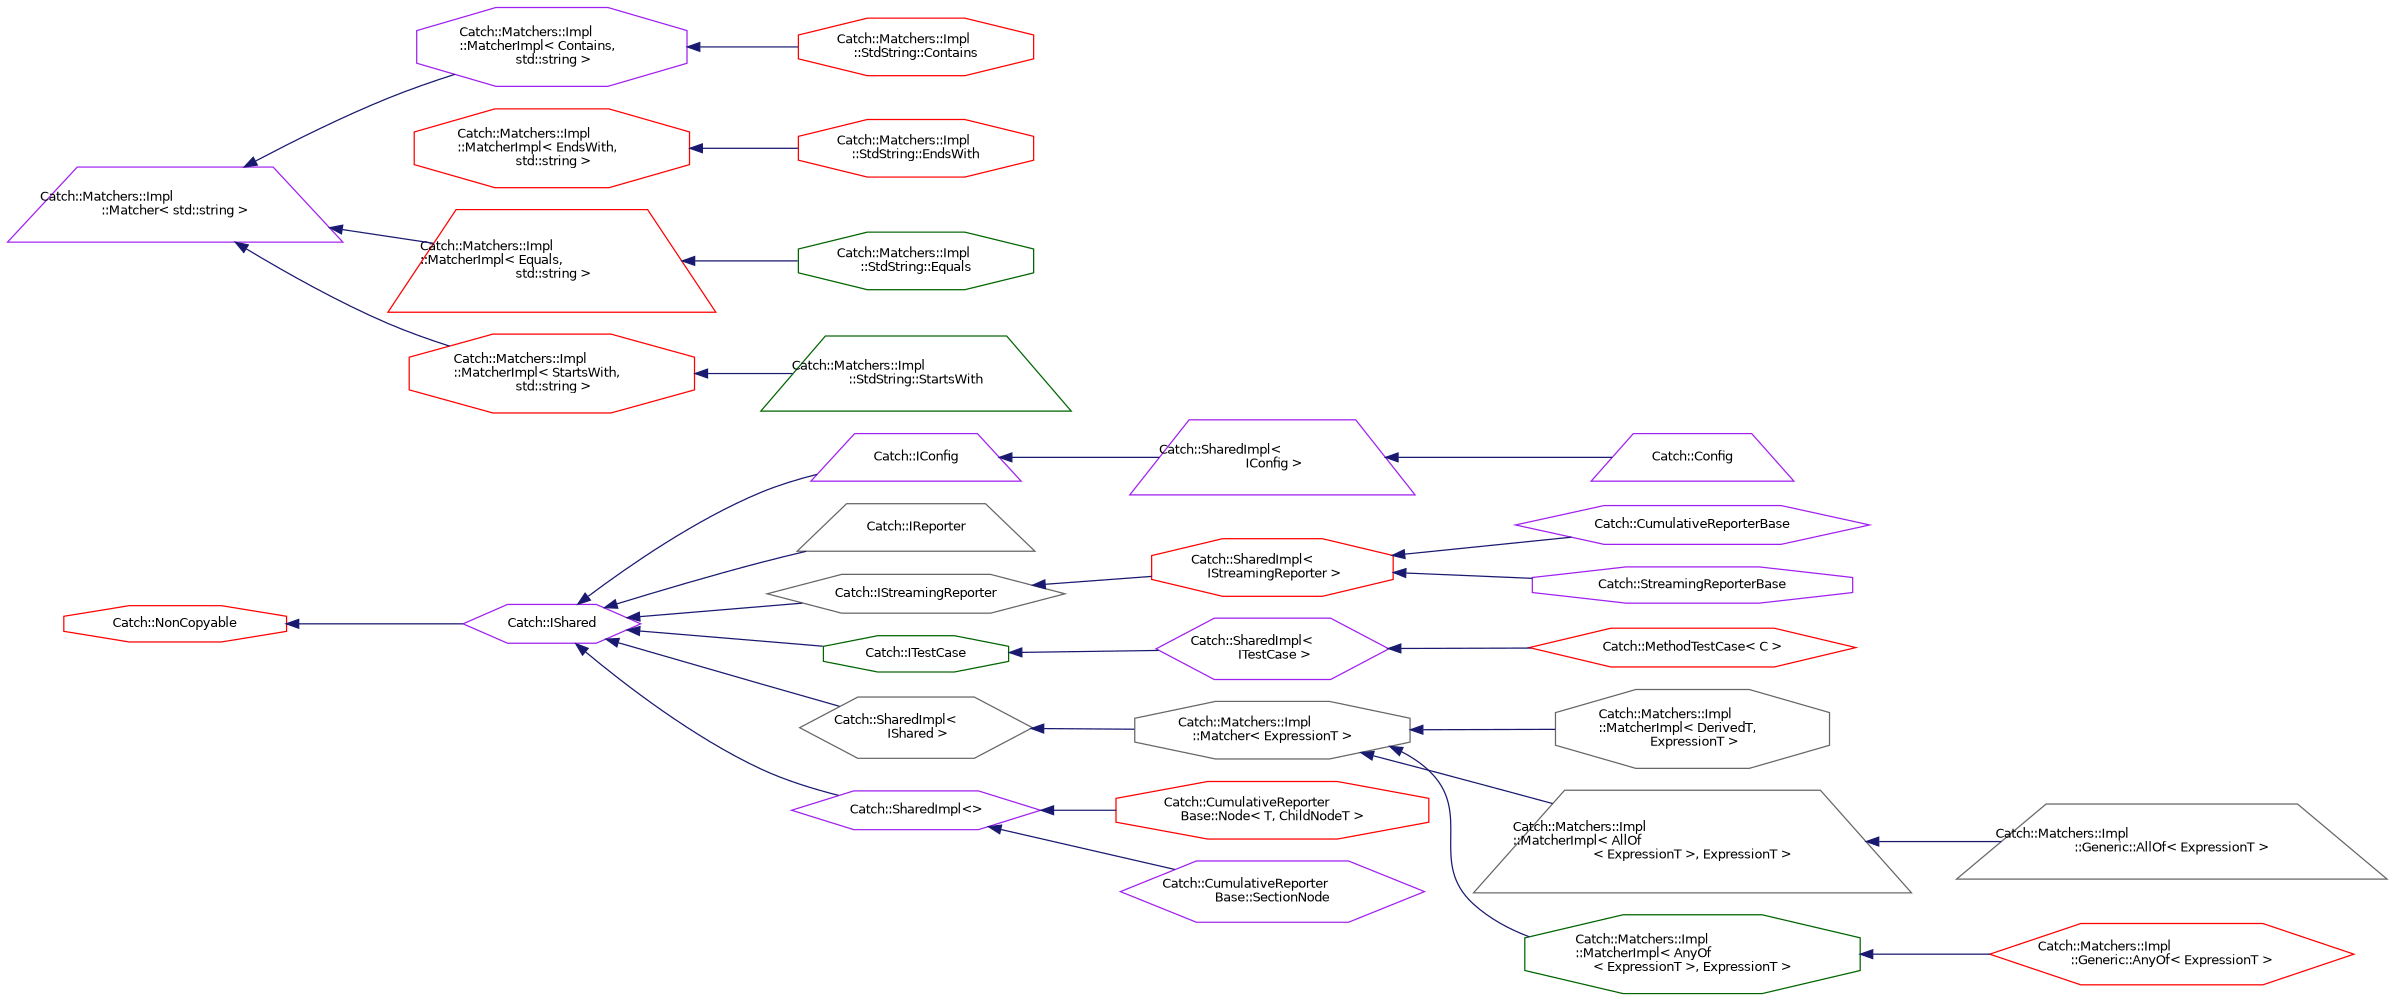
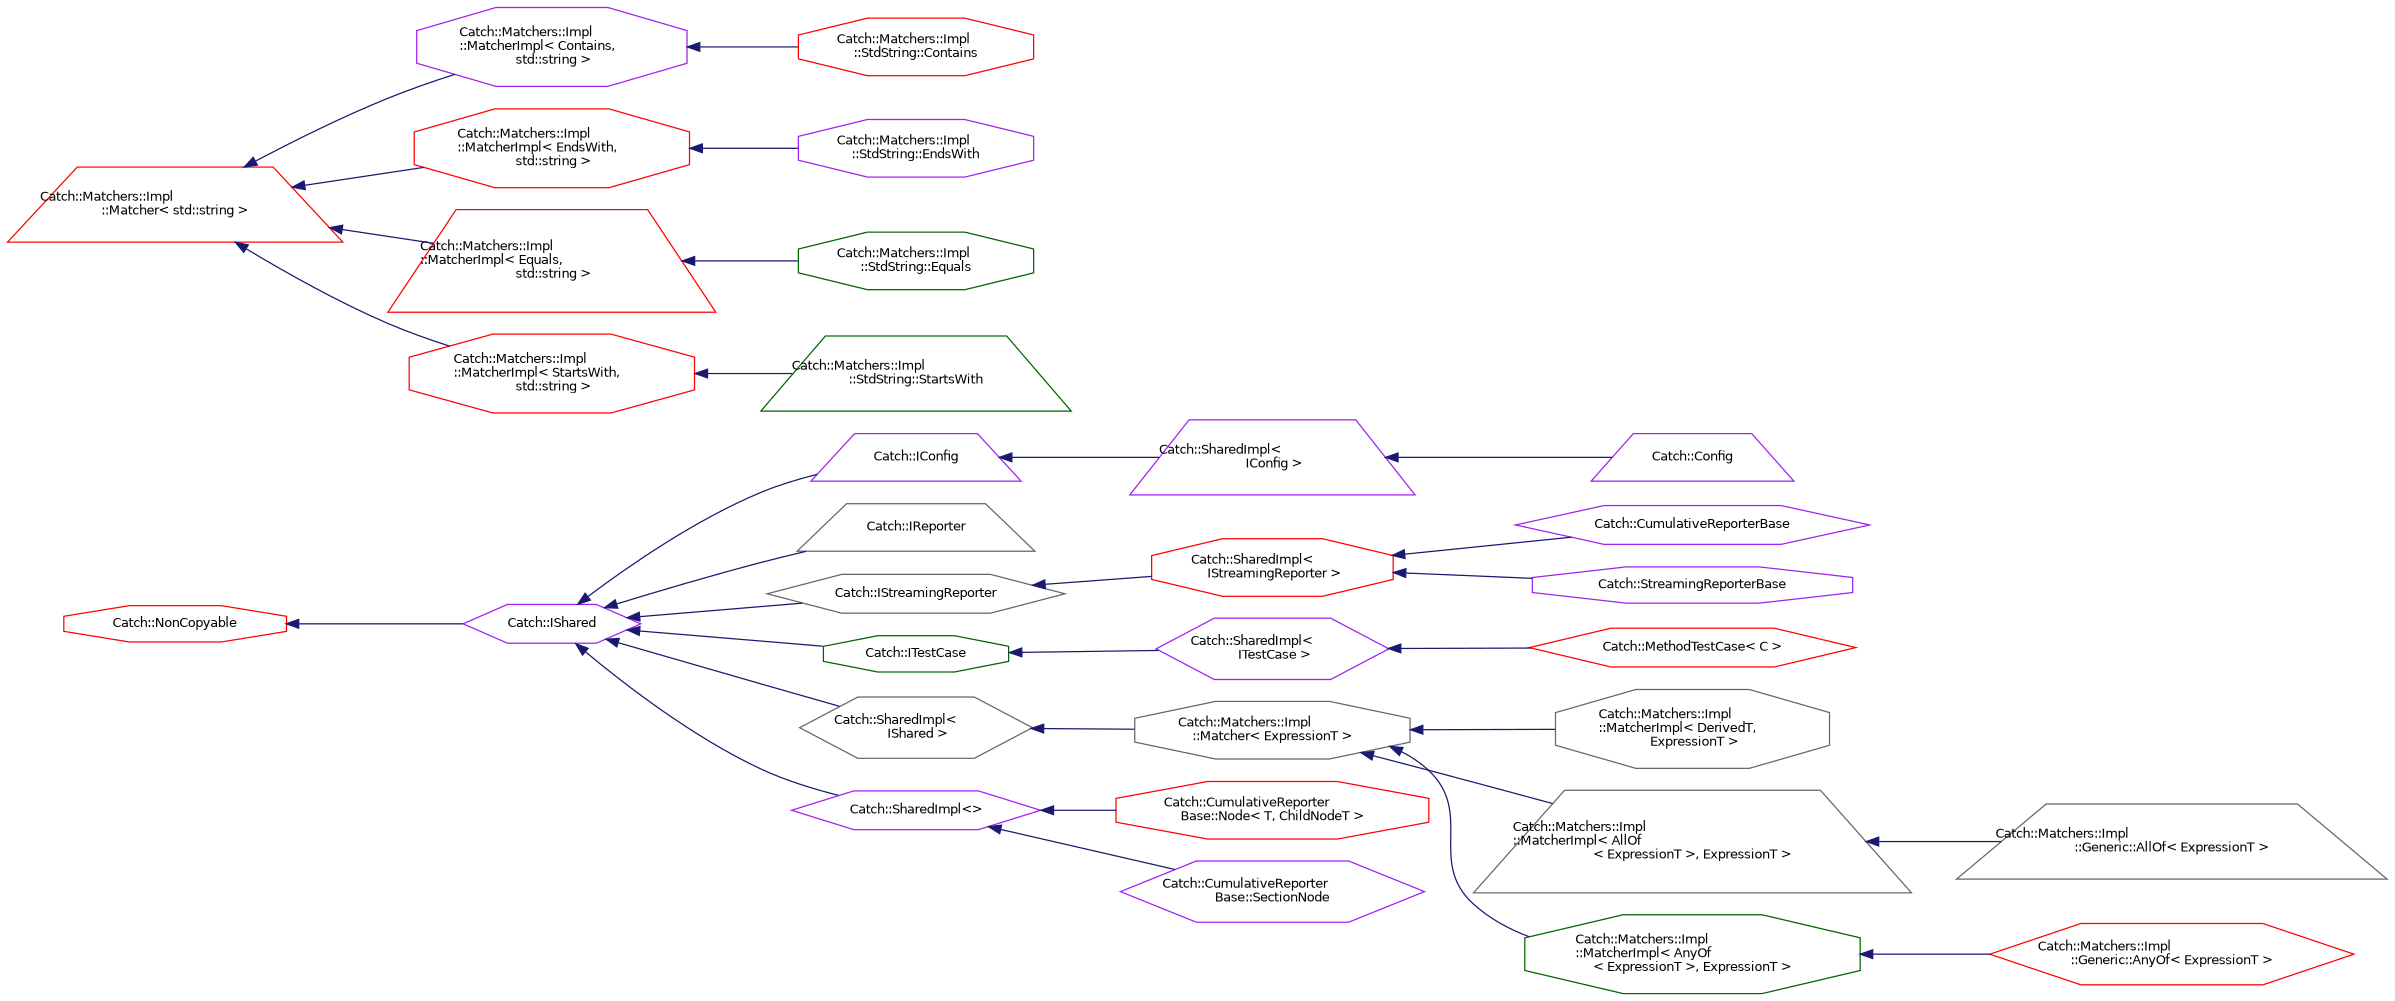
node "Catch::Matchers::Impl ::StdString::EndsWith": color red -> purple
edge "Catch::Matchers::Impl ::MatcherImpl< EndsWith, std::string >" -> "Catch::Matchers::Impl ::Matcher< std::string >": added
node "Catch::Matchers::Impl ::Matcher< std::string >": color purple -> red
